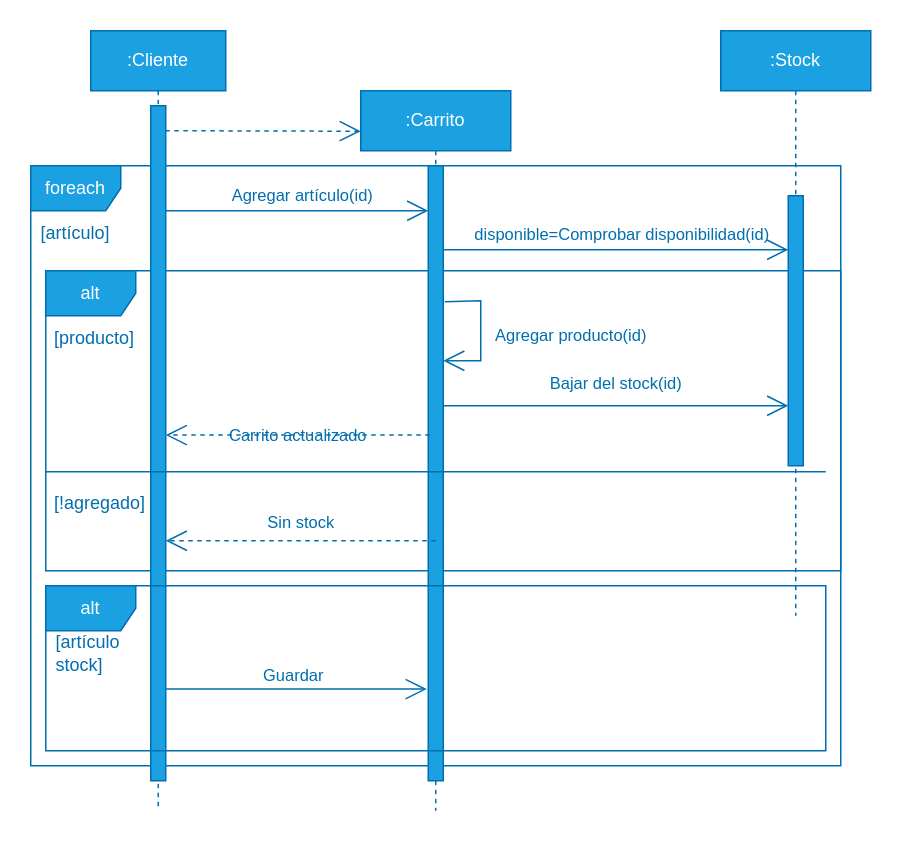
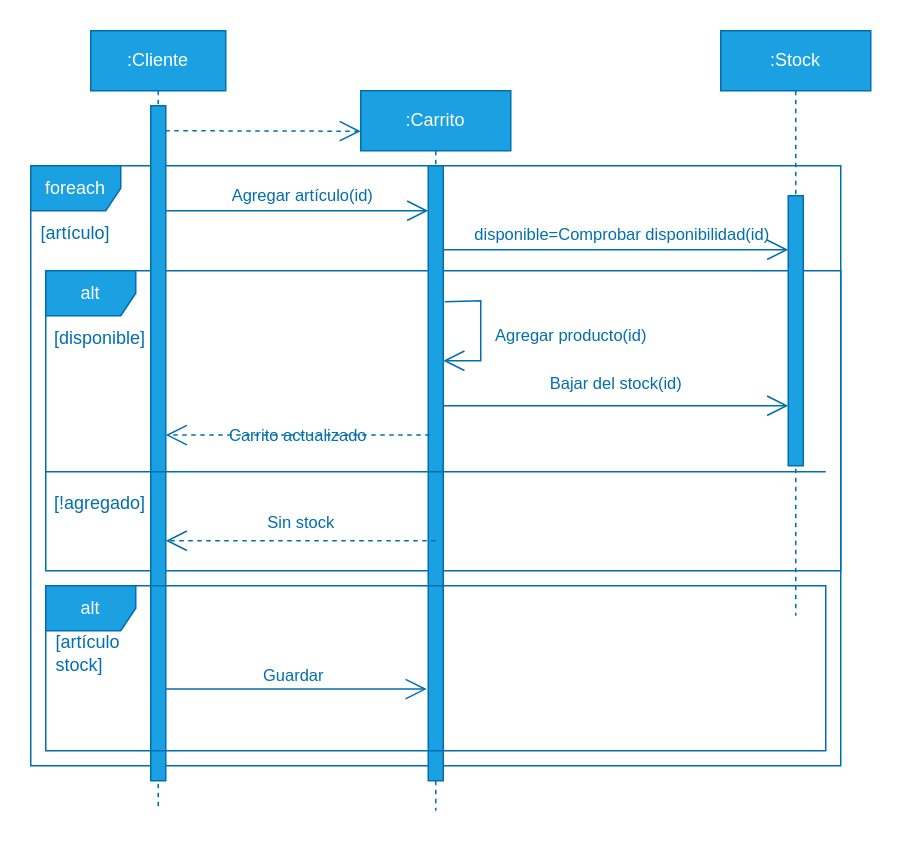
node "[producto]": label "[producto]" -> "[disponible]"
